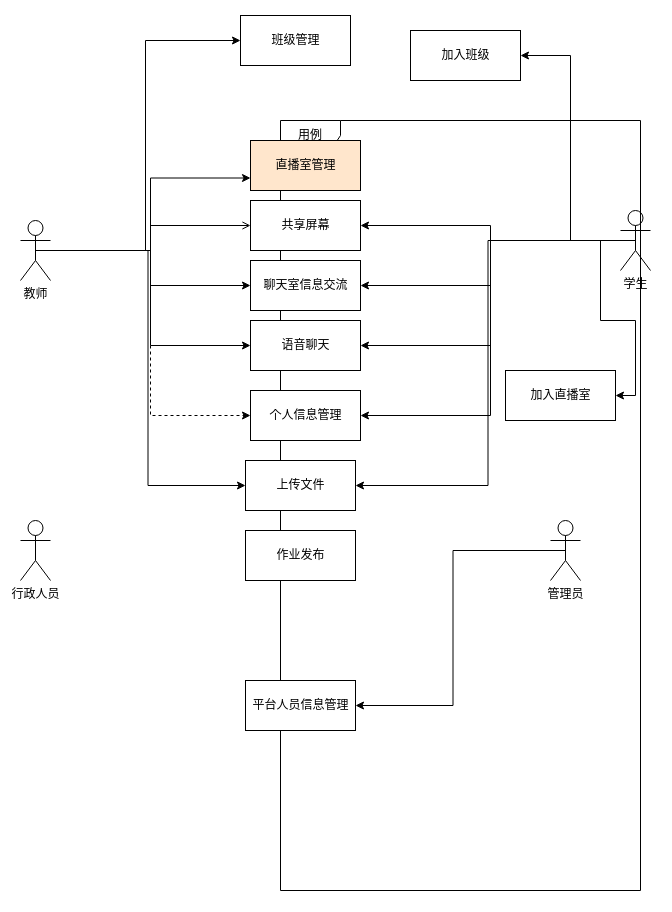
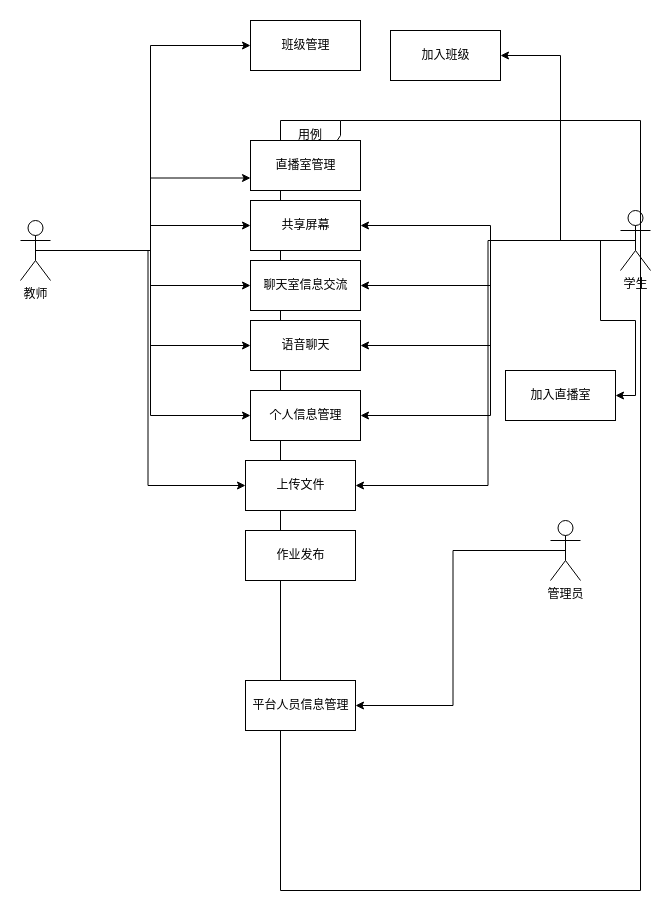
node "班级管理": moved (296, 41) -> (306, 46)
node "加入班级": moved (466, 56) -> (446, 56)
node "直播室管理": fillcolor #ffe6cc -> #ffffff
edge "教师" -> "共享屏幕": arrowhead open -> classic
edge "教师" -> "个人信息管理": style dashed -> solid
node "行政人员": removed
